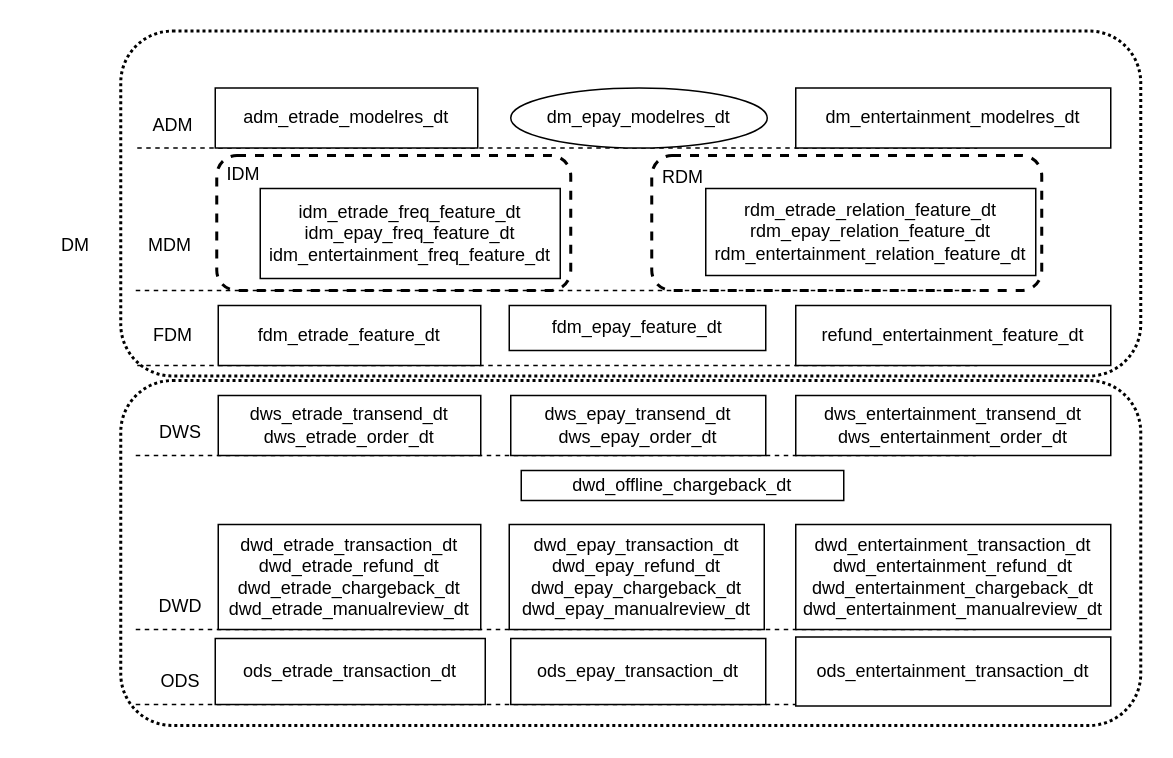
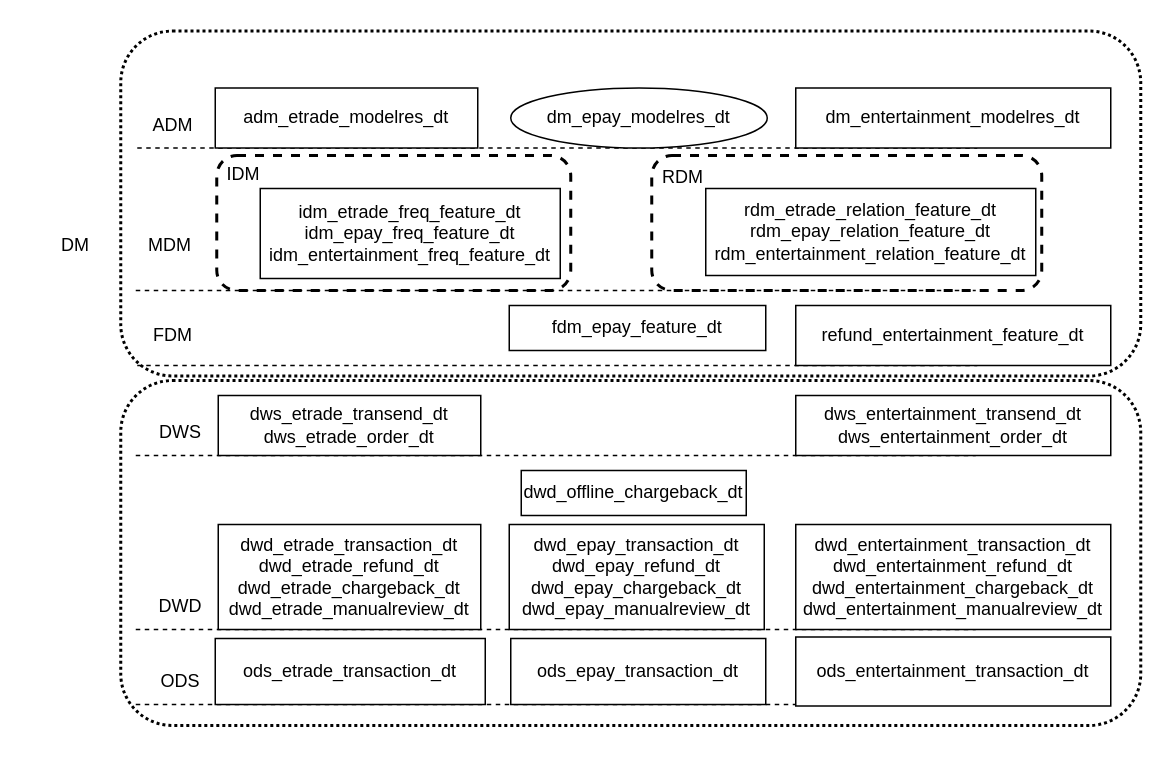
node "fdm_etrade_feature_dt": removed
node "dws_epay_transend_dt dws_epay_order_dt": removed
node "dwd_offline_chargeback_dt": size 323x30 -> 225x45
